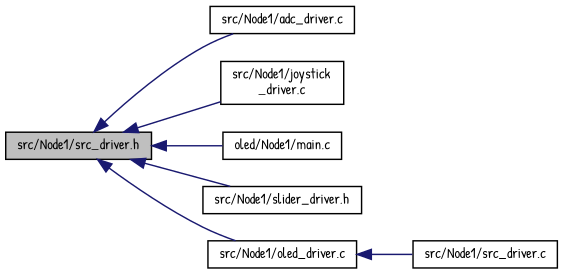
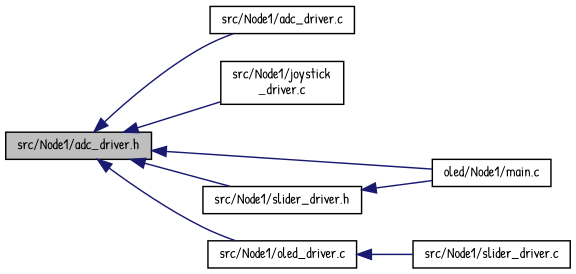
node "src/Node1/src_driver.h": label "src/Node1/src_driver.h" -> "src/Node1/adc_driver.h"
edge "oled/Node1/main.c" -> "src/Node1/slider_driver.h": added
node "src/Node1/src_driver.c": label "src/Node1/src_driver.c" -> "src/Node1/slider_driver.c"
